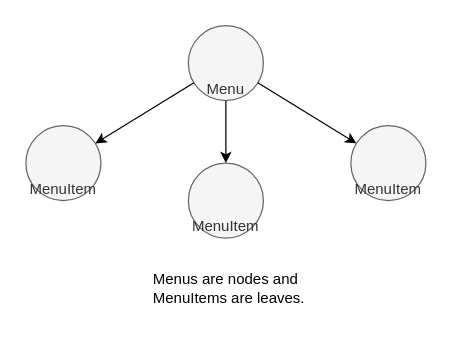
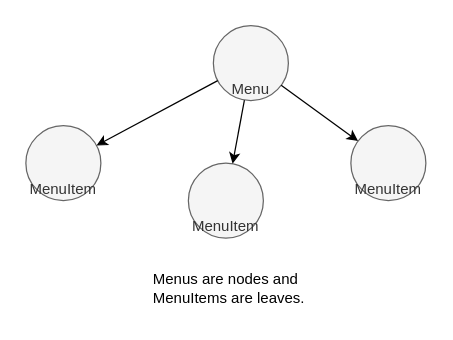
node "Menu": moved (226, 63) -> (251, 63)
